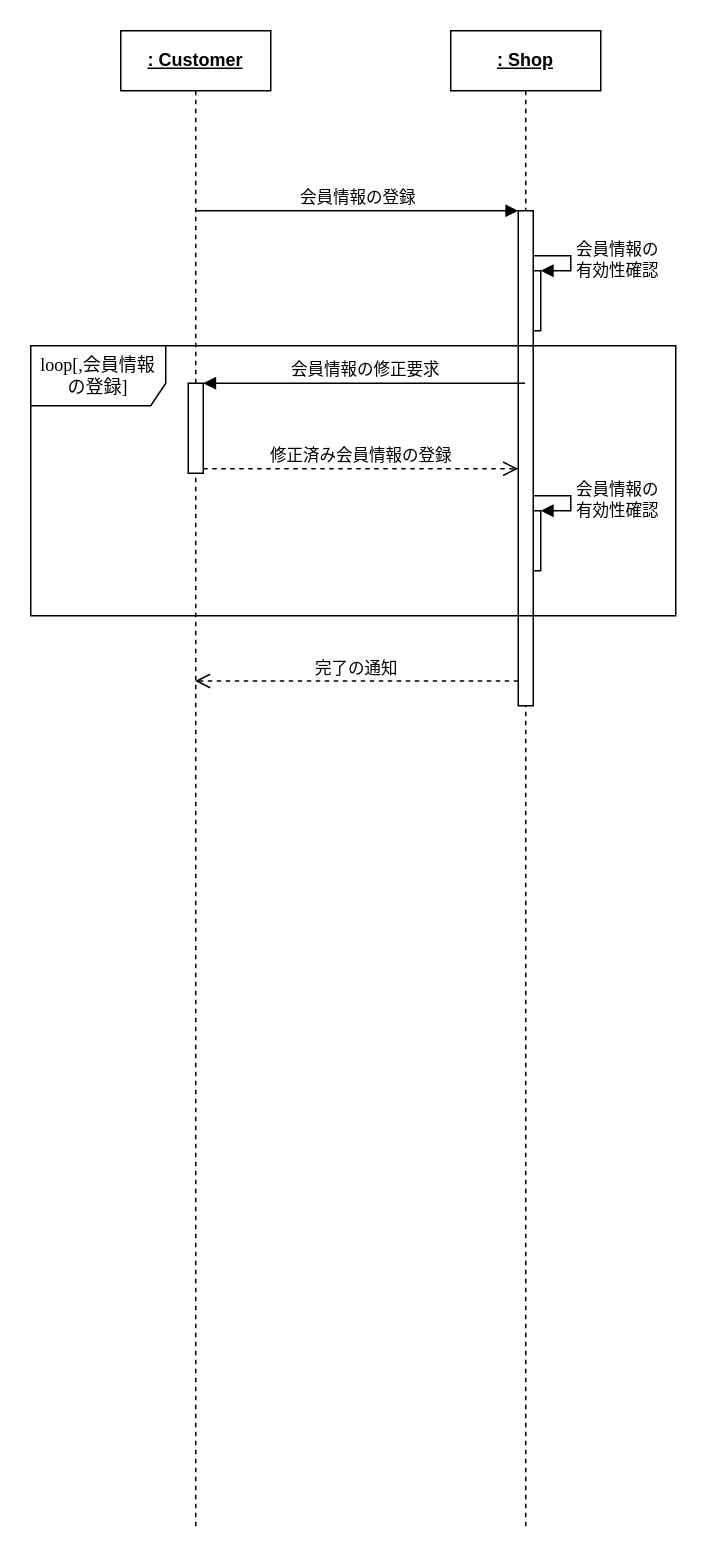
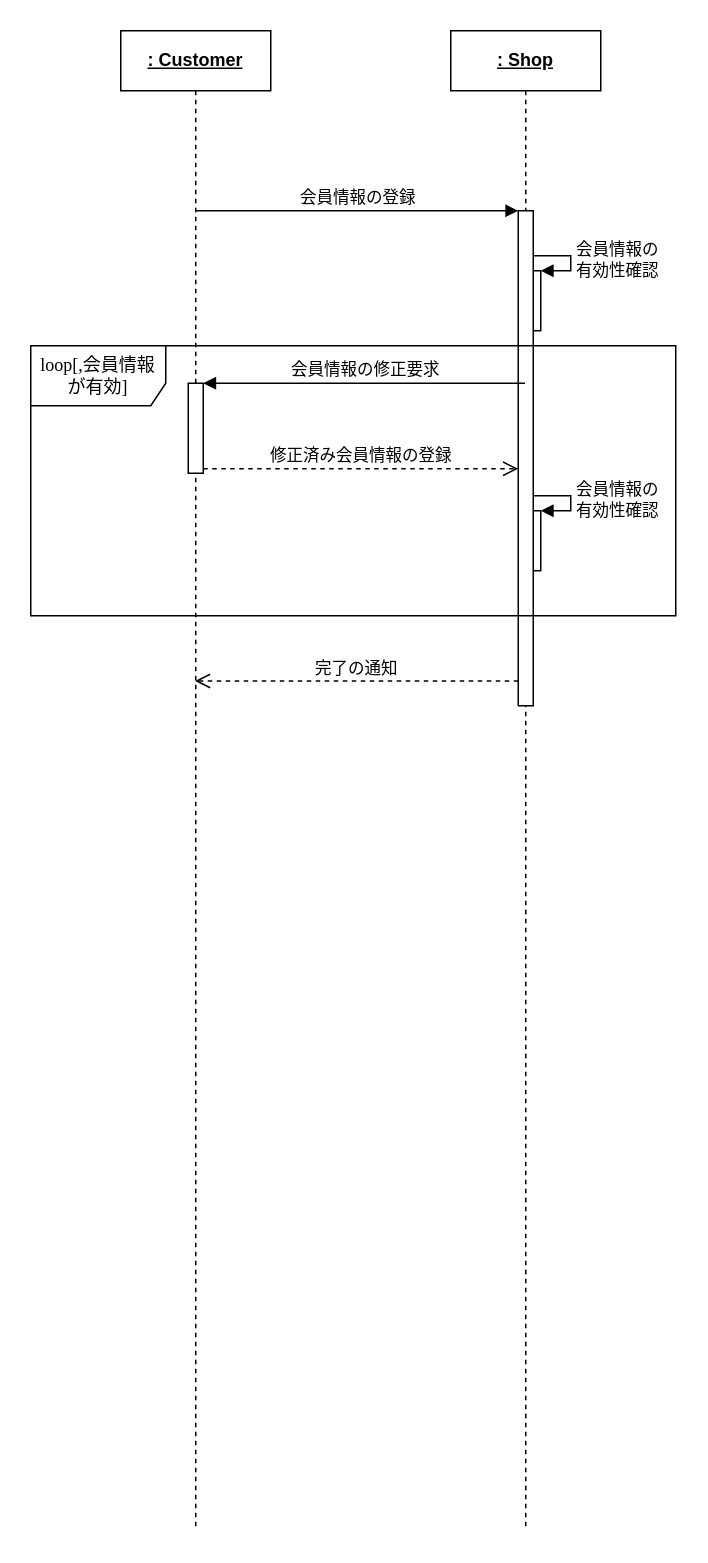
node "loop[,会員情報の登録]": label "loop[,会員情報の登録]" -> "loop[,会員情報が有効]"
